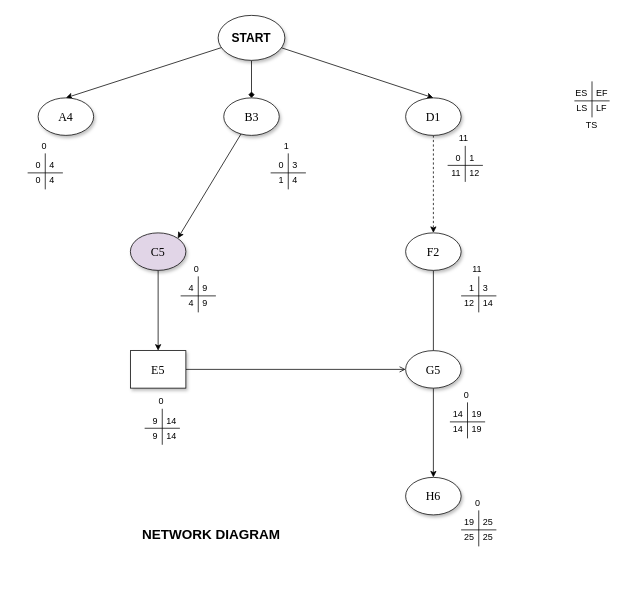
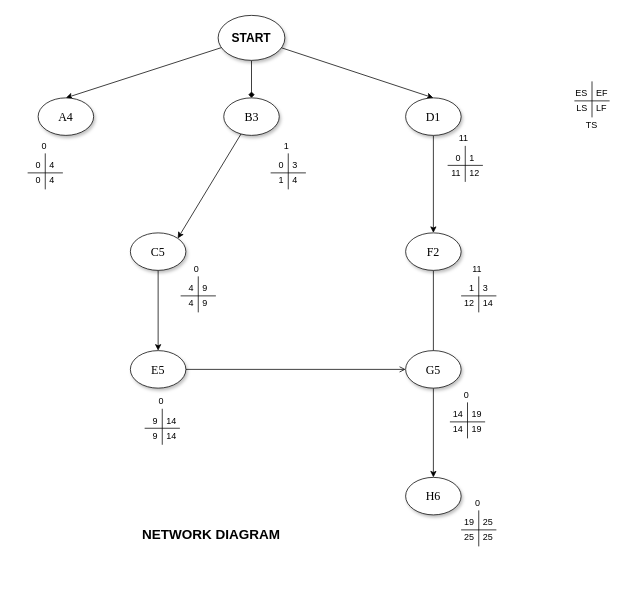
edge "D1" -> "F2": style dashed -> solid
node "C5": fillcolor #e1d5e7 -> #ffffff
node "E5": shape rectangle -> ellipse
